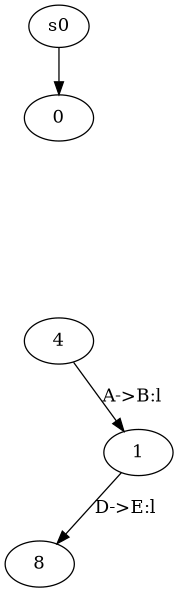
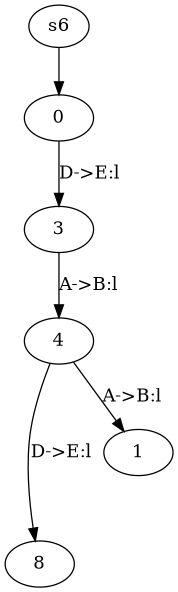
node "s0": label "s0" -> "s6"
node "3": added
edge "1" -> "8": now "4" -> "8"
